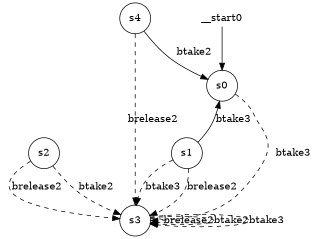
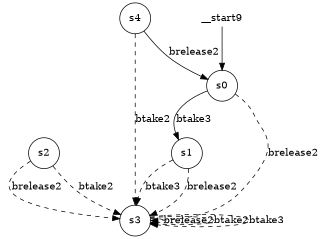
node "__start0": label "__start0" -> "__start9"
edge "s4" -> "s0": label "btake2" -> "brelease2"
edge "s4" -> "s3": label "brelease2" -> "btake2"
edge "s1" -> "s0": reversed
edge "s0" -> "s3": label "btake3" -> "brelease2"
